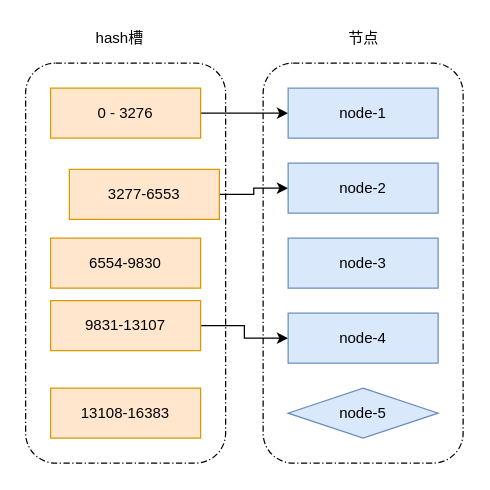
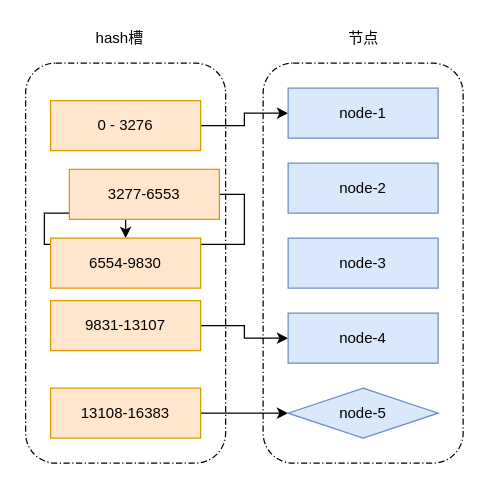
node "0 - 3276": moved (126, 113) -> (126, 126)
edge "3277-6553" -> "node-2": now "3277-6553" -> "6554-9830"
edge "13108-16383" -> "node-5": added
